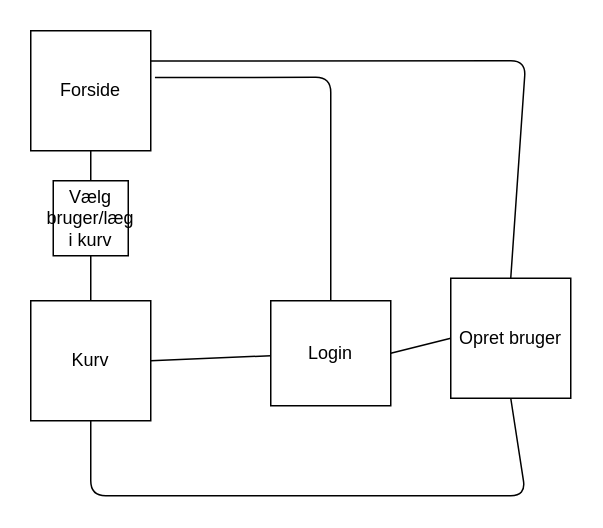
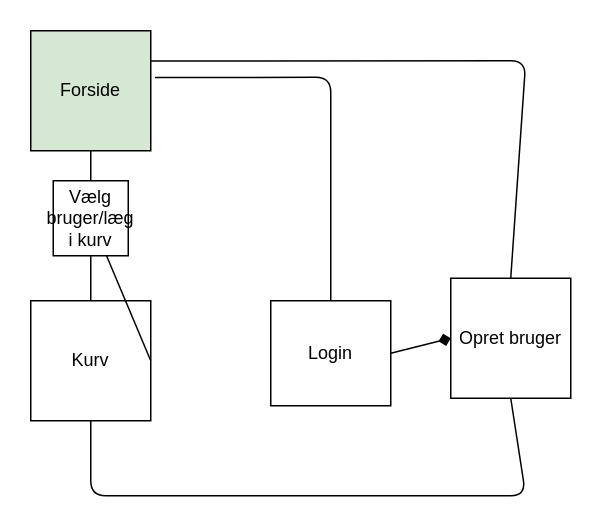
node "Forside": fillcolor #ffffff -> #d5e8d4
edge "Opret bruger" -- "Login": arrowhead none -> diamond
edge "Login" -- "Kurv": now "Vælg bruger/læg i kurv" -- "Kurv"
